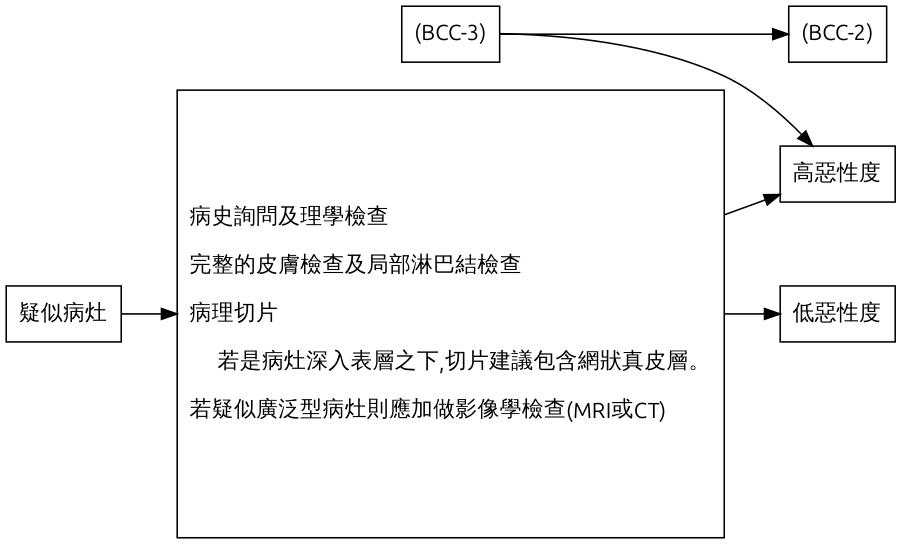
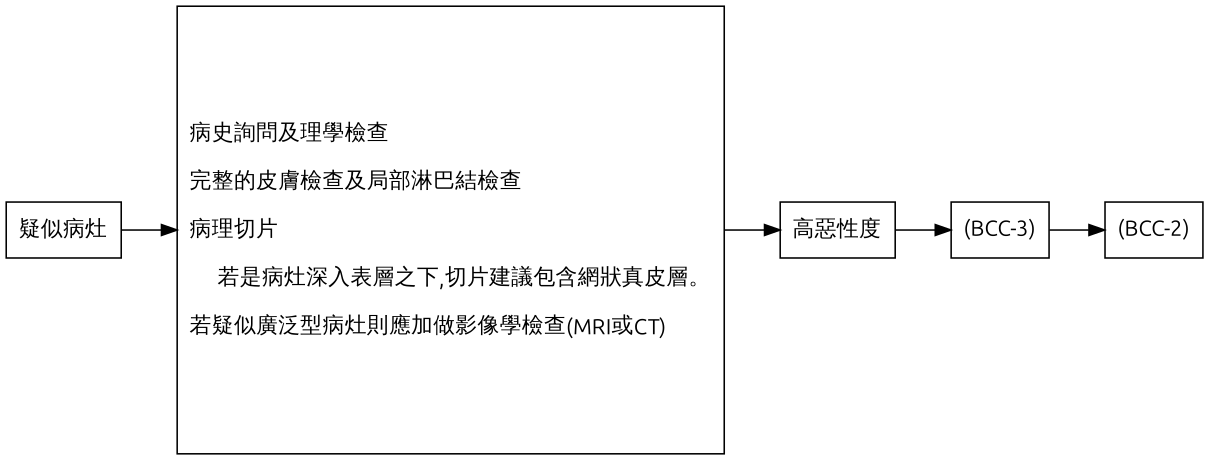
edge "(BCC-3)" -> "高惡性度": reversed
node "低惡性度": removed
